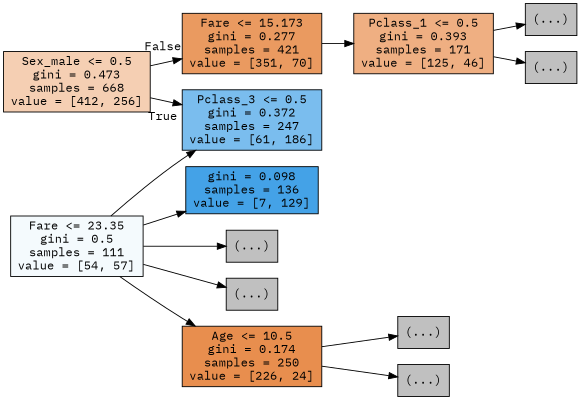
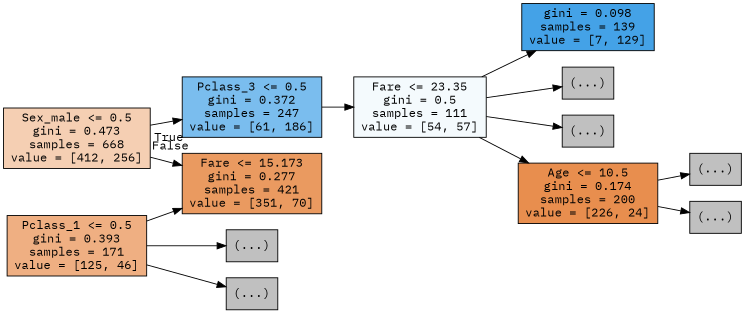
edge "Fare <= 15.173 gini = 0.277 samples = 421 value = [351, 70]" -> "Pclass_1 <= 0.5 gini = 0.393 samples = 171 value = [125, 46]": reversed
edge "Fare <= 23.35 gini = 0.5 samples = 111 value = [54, 57]" -> "Pclass_3 <= 0.5 gini = 0.372 samples = 247 value = [61, 186]": reversed
node "gini = 0.098 samples = 136 value = [7, 129]": label "gini = 0.098 samples = 136 value = [7, 129]" -> "gini = 0.098 samples = 139 value = [7, 129]"
node "Age <= 10.5 gini = 0.174 samples = 250 value = [226, 24]": label "Age <= 10.5 gini = 0.174 samples = 250 value = [226, 24]" -> "Age <= 10.5 gini = 0.174 samples = 200 value = [226, 24]"
